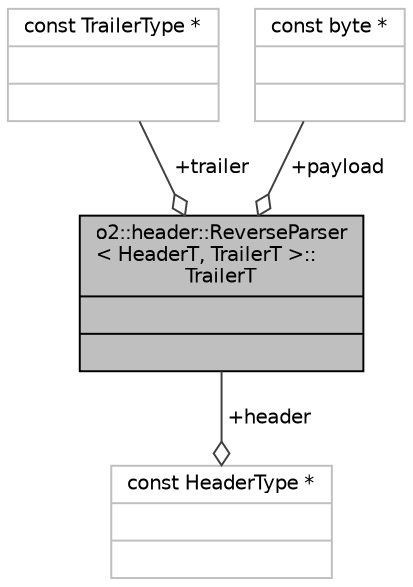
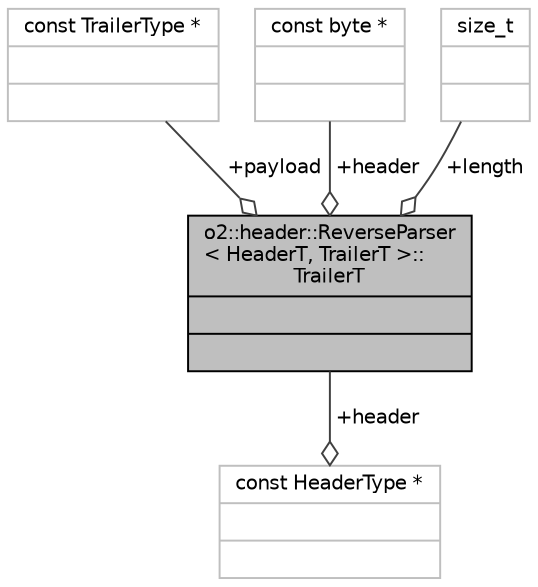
node "size_t": added
edge "const TrailerType *" -> "o2::header::ReverseParser": label " +trailer" -> " +payload"
edge "const byte *" -> "o2::header::ReverseParser": label " +payload" -> " +header"
